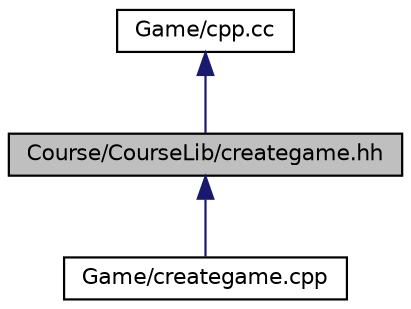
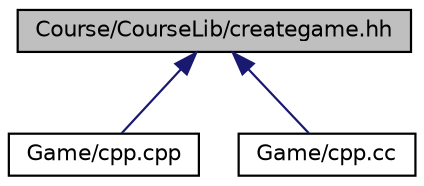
edge "Course/CourseLib/creategame.hh" -> "Game/cpp.cc": reversed
node "Game/creategame.cpp": label "Game/creategame.cpp" -> "Game/cpp.cpp"
